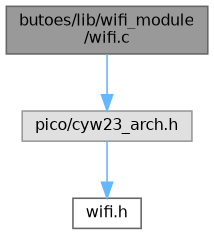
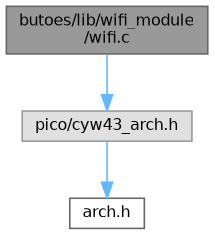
node "pico/cyw23_arch.h": label "pico/cyw23_arch.h" -> "pico/cyw43_arch.h"
node "wifi.h": label "wifi.h" -> "arch.h"
